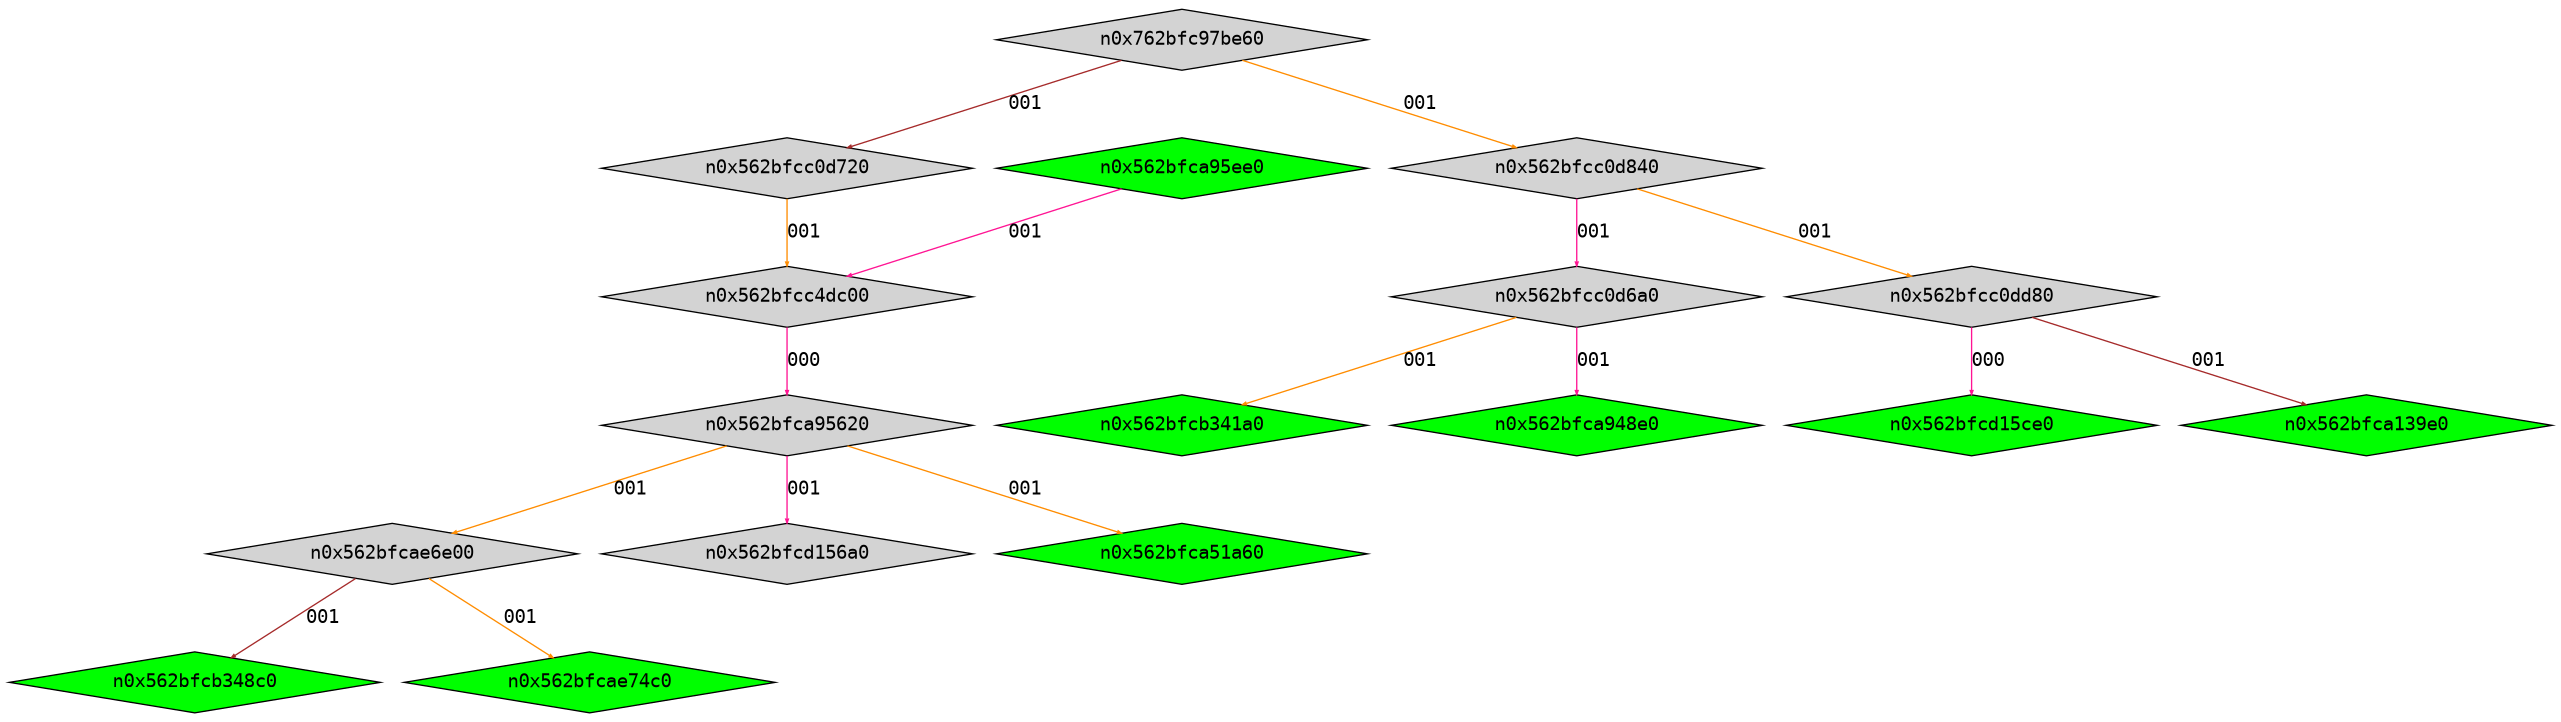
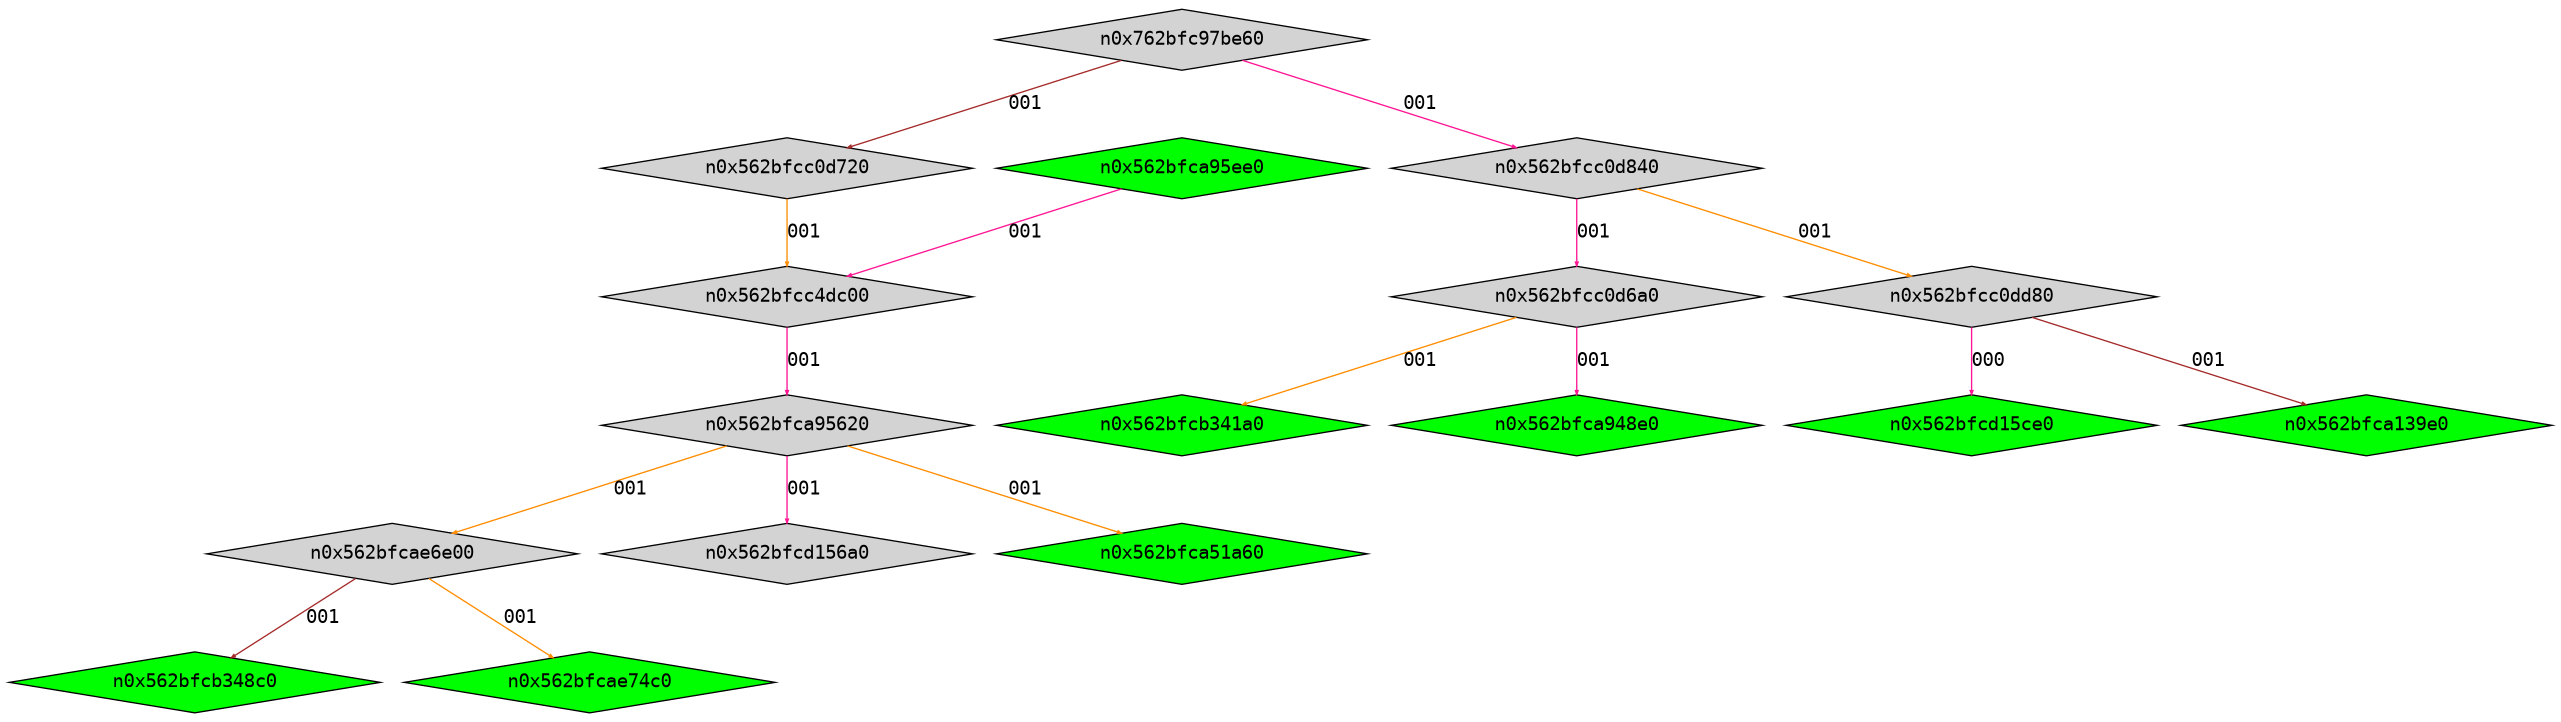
edge "n0x762bfc97be60" -> "n0x562bfcc0d840": color darkorange -> deeppink
edge "n0x562bfcc4dc00" -> "n0x562bfca95620": label "000" -> "001"
